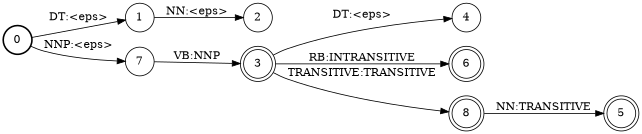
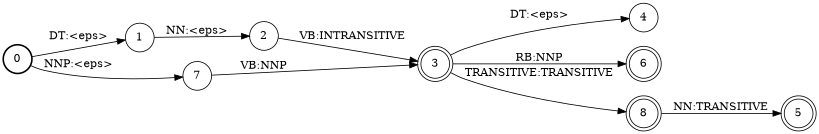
edge "2" -> "3": added, label "VB:INTRANSITIVE"
edge "3" -> "6": label "RB:INTRANSITIVE" -> "RB:NNP"
